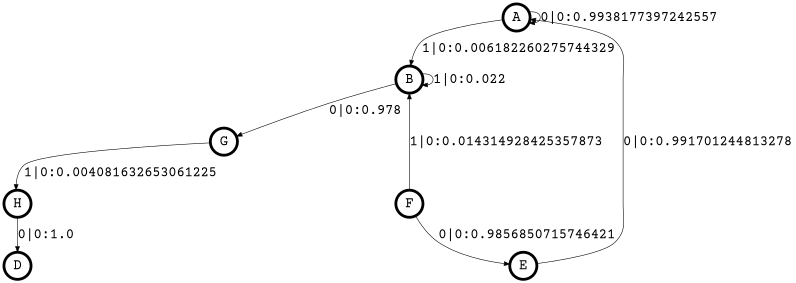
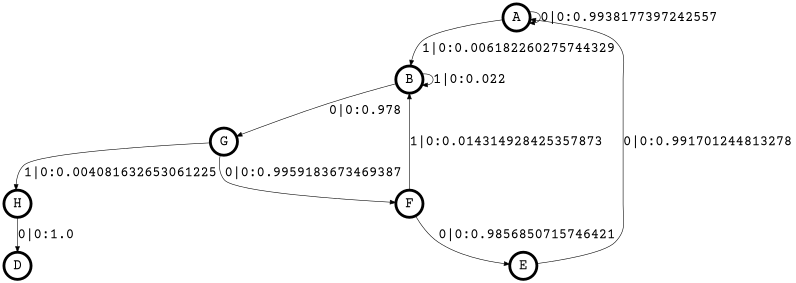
edge "G" -> "F": added, label "0|0:0.9959183673469387"
